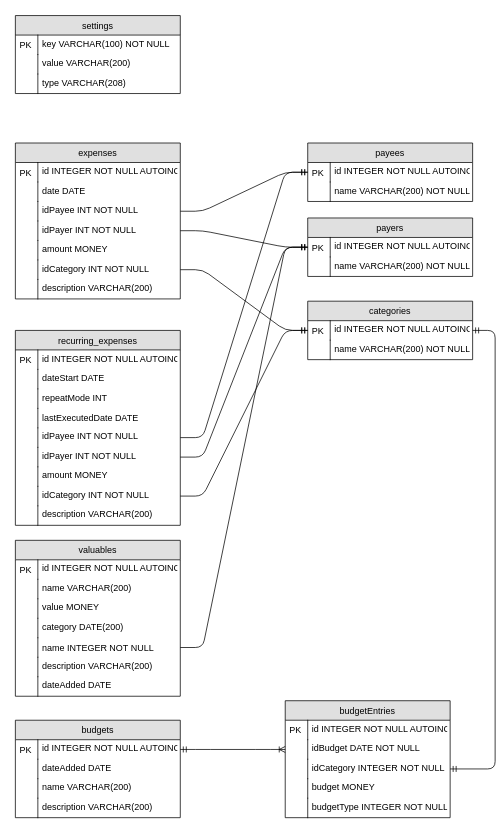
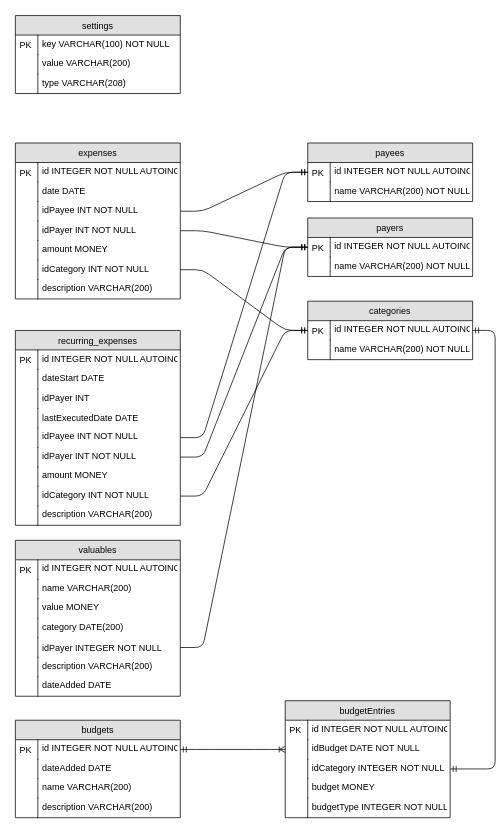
node "repeatMode INT": label "repeatMode INT" -> "idPayer INT"
node "name INTEGER NOT NULL": label "name INTEGER NOT NULL" -> "idPayer INTEGER NOT NULL"
